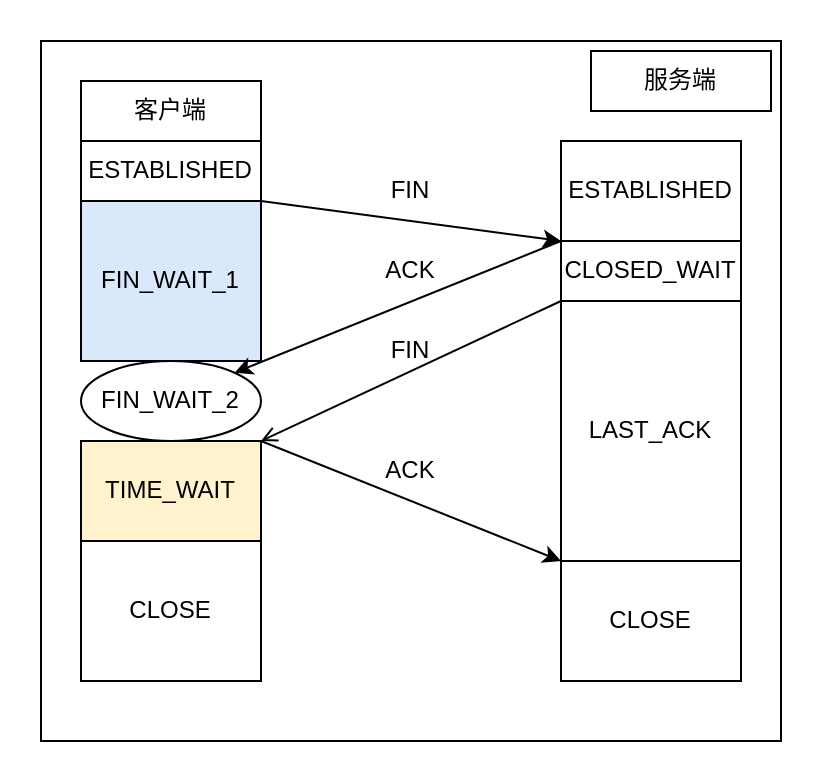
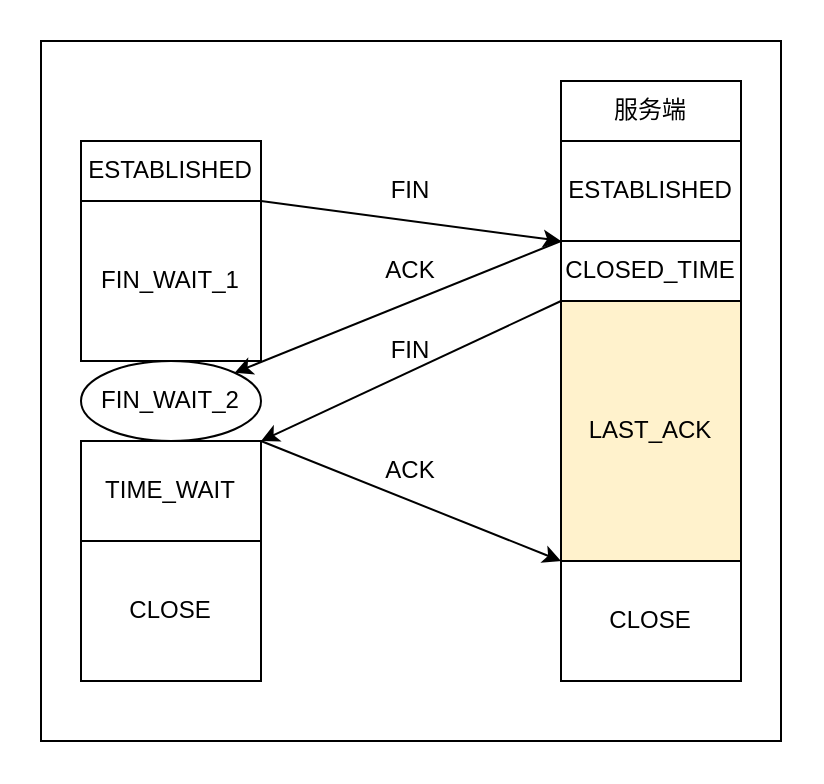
node "服务端": moved (681, 81) -> (651, 111)
node "客户端": removed
node "CLOSED_WAIT": label "CLOSED_WAIT" -> "CLOSED_TIME"
node "FIN_WAIT_1": fillcolor #dae8fc -> #ffffff
node "LAST_ACK": fillcolor #ffffff -> #fff2cc
edge "LAST_ACK" -> "TIME_WAIT": arrowhead open -> classic
node "TIME_WAIT": fillcolor #fff2cc -> #ffffff
